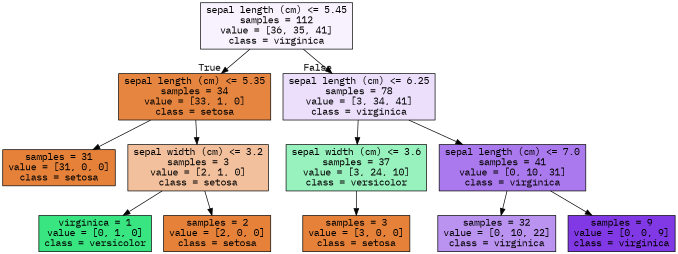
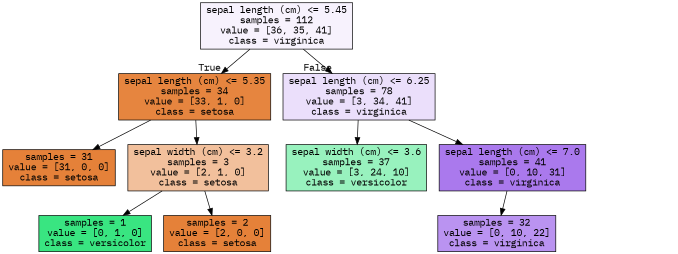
node "virginica = 1 value = [0, 1, 0] class = versicolor": label "virginica = 1 value = [0, 1, 0] class = versicolor" -> "samples = 1 value = [0, 1, 0] class = versicolor"
node "samples = 3 value = [3, 0, 0] class = setosa": removed
node "samples = 9 value = [0, 0, 9] class = virginica": removed
